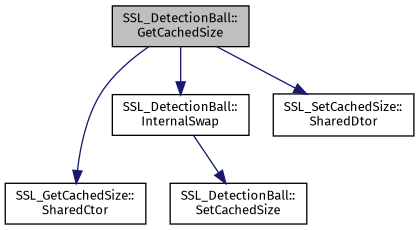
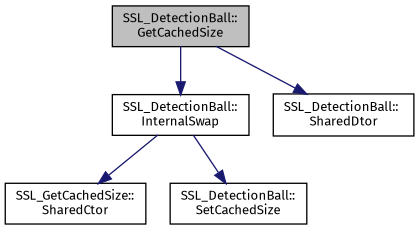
edge "SSL_DetectionBall:: GetCachedSize" -> "SSL_GetCachedSize:: SharedCtor": now "SSL_DetectionBall:: InternalSwap" -> "SSL_GetCachedSize:: SharedCtor"
node "SSL_SetCachedSize:: SharedDtor": label "SSL_SetCachedSize:: SharedDtor" -> "SSL_DetectionBall:: SharedDtor"
